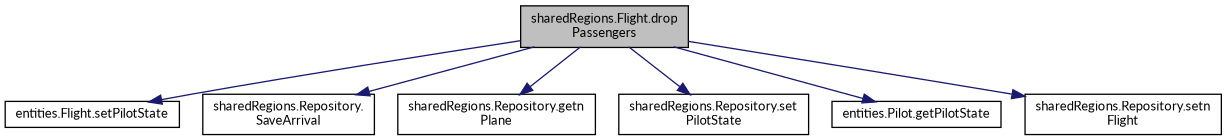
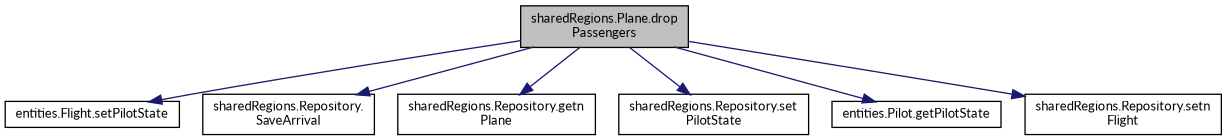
node "sharedRegions.Flight.drop Passengers": label "sharedRegions.Flight.drop Passengers" -> "sharedRegions.Plane.drop Passengers"
